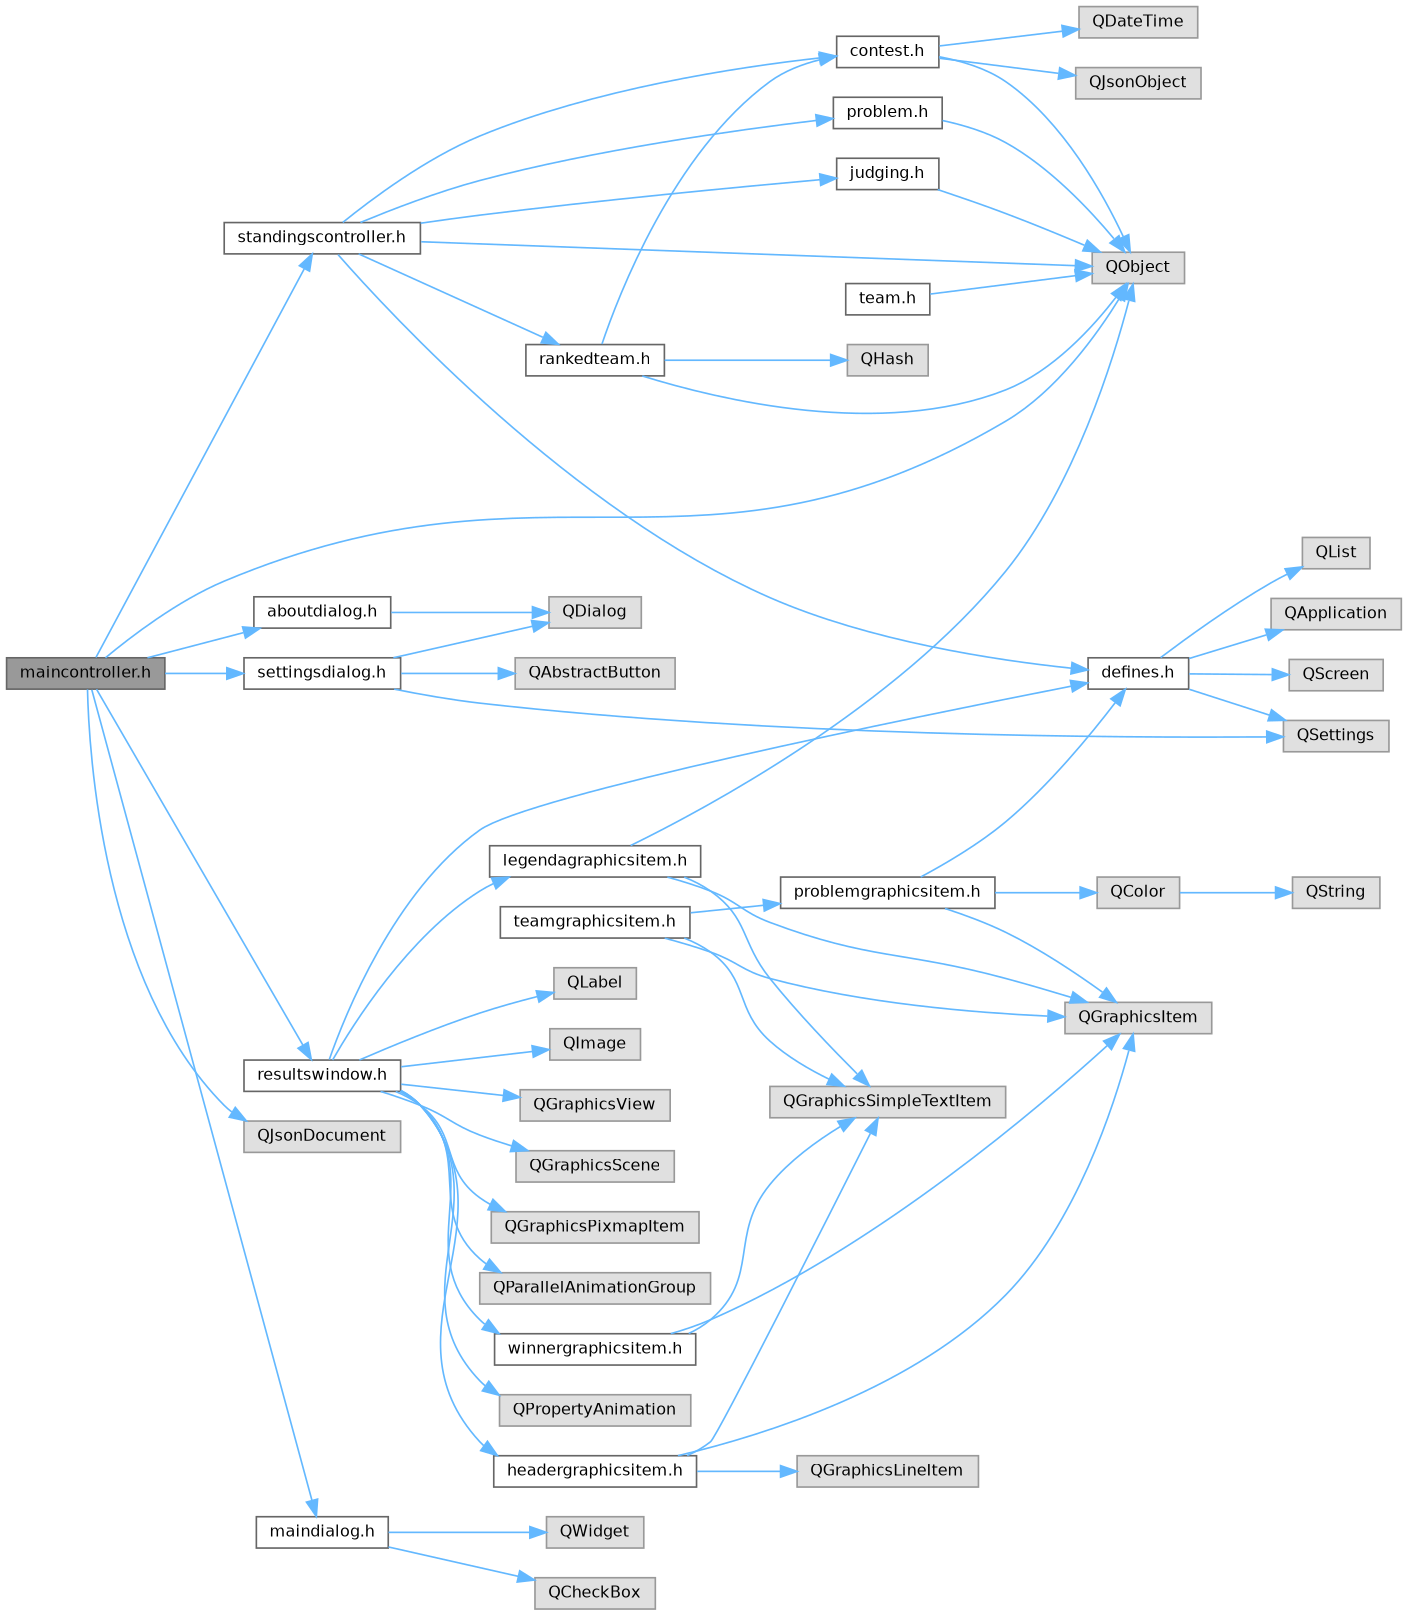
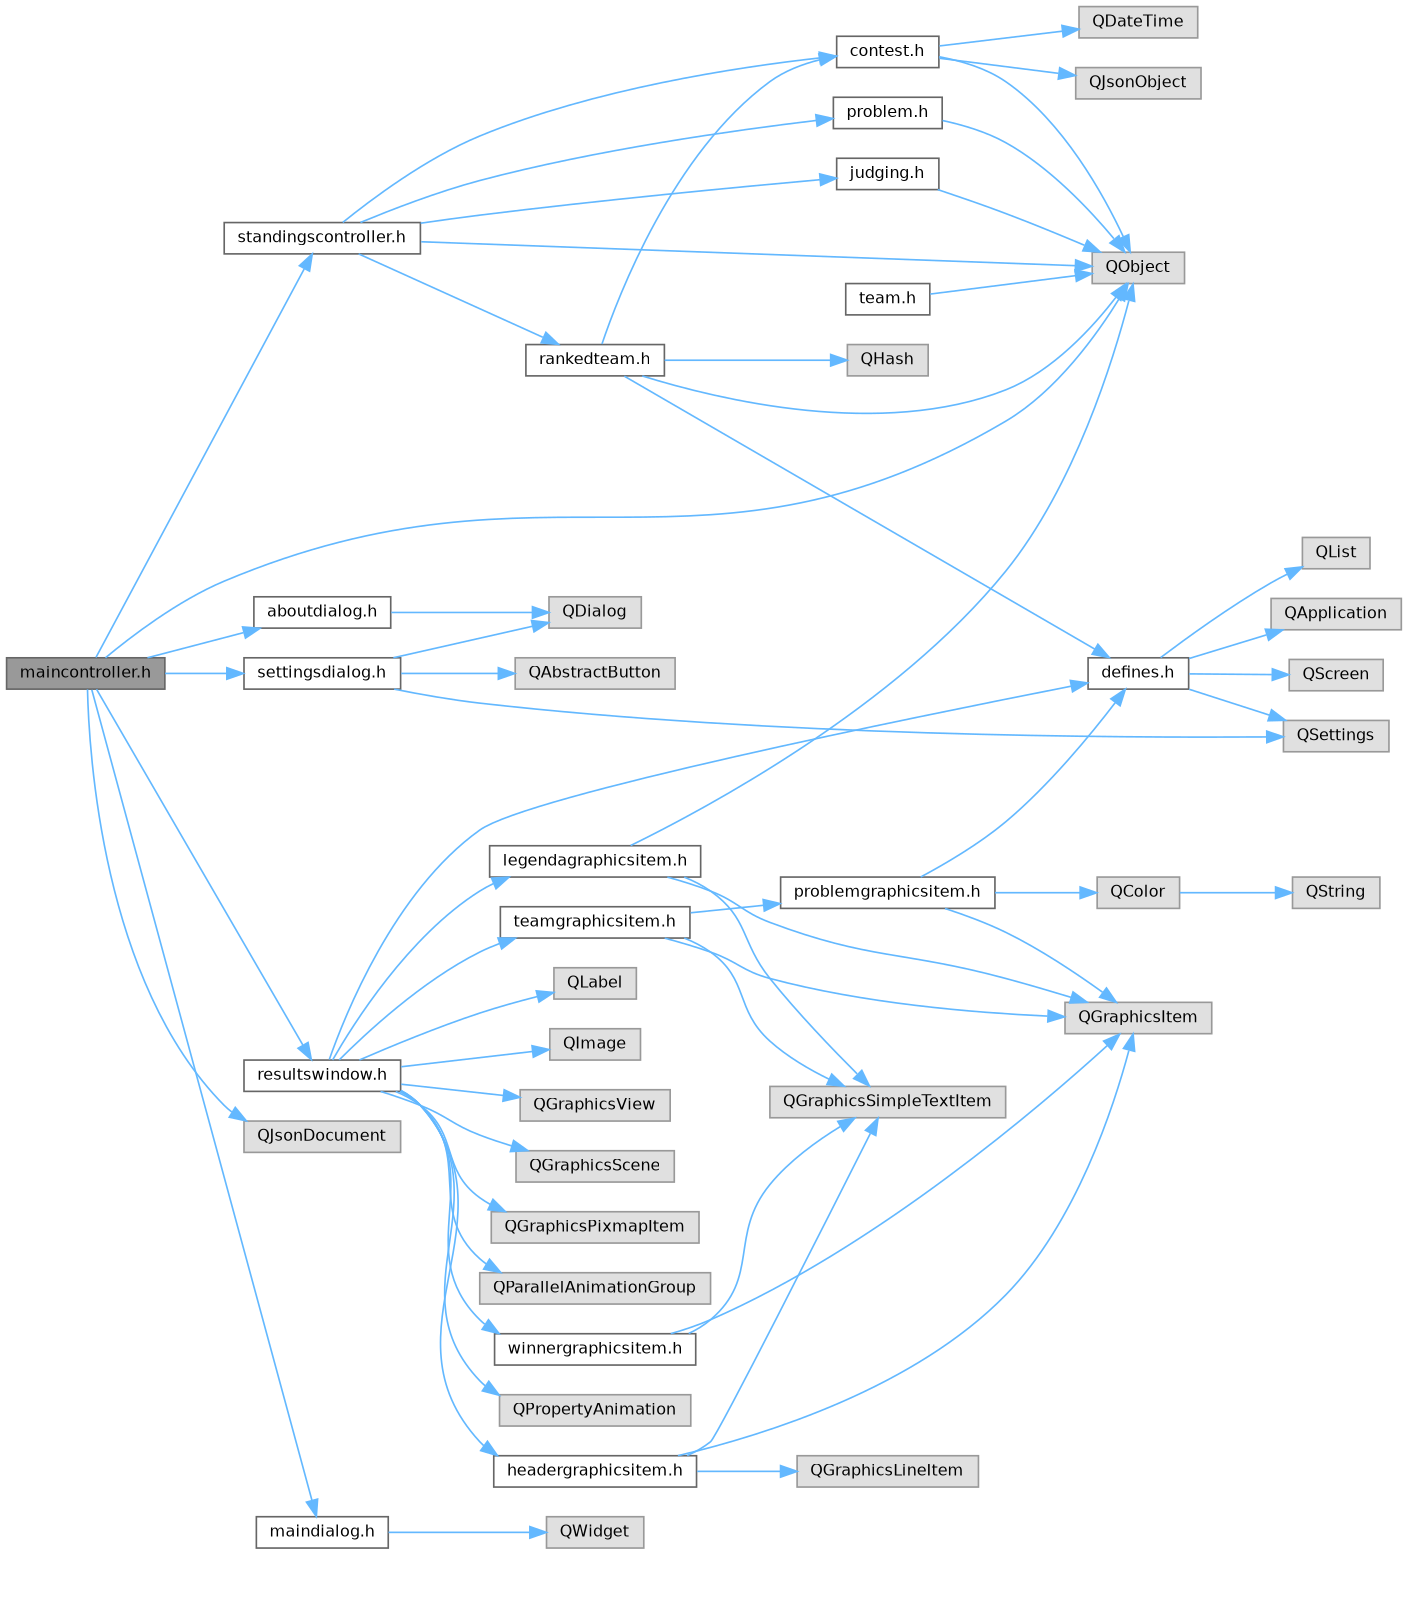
edge "standingscontroller.h" -> "defines.h": now "rankedteam.h" -> "defines.h"
edge "resultswindow.h" -> "teamgraphicsitem.h": added
node "QCheckBox": removed
